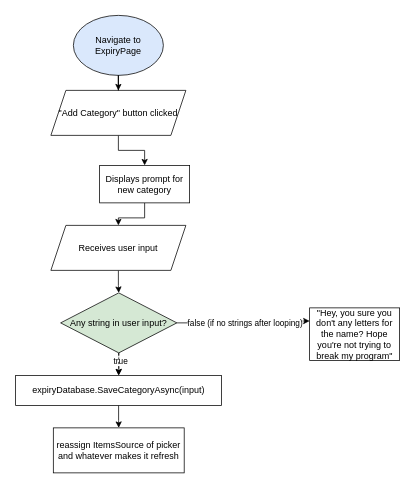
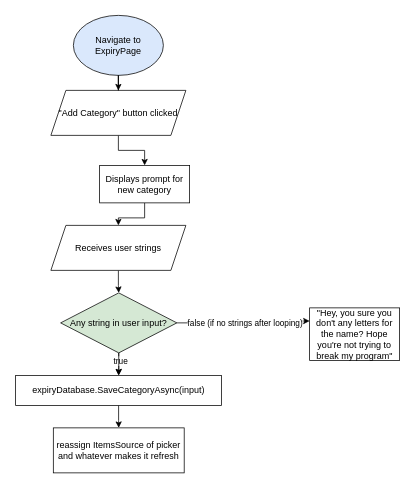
node "Receives user input": label "Receives user input" -> "Receives user strings"
edge "Any string in user input?" -> "expiryDatabase.SaveCategoryAsync(input)": style dashed -> solid
